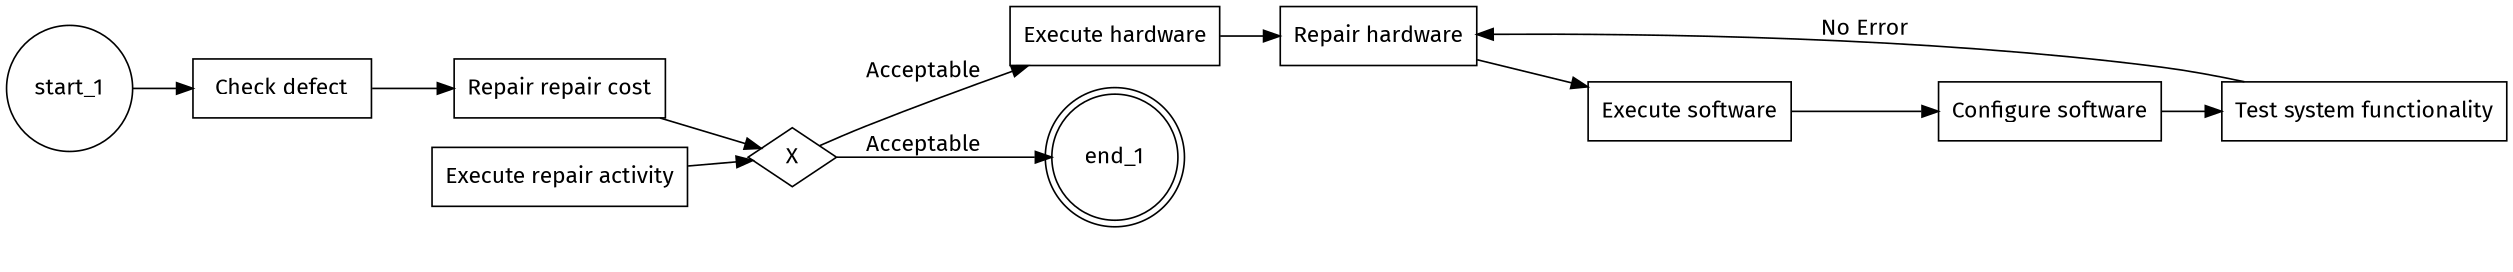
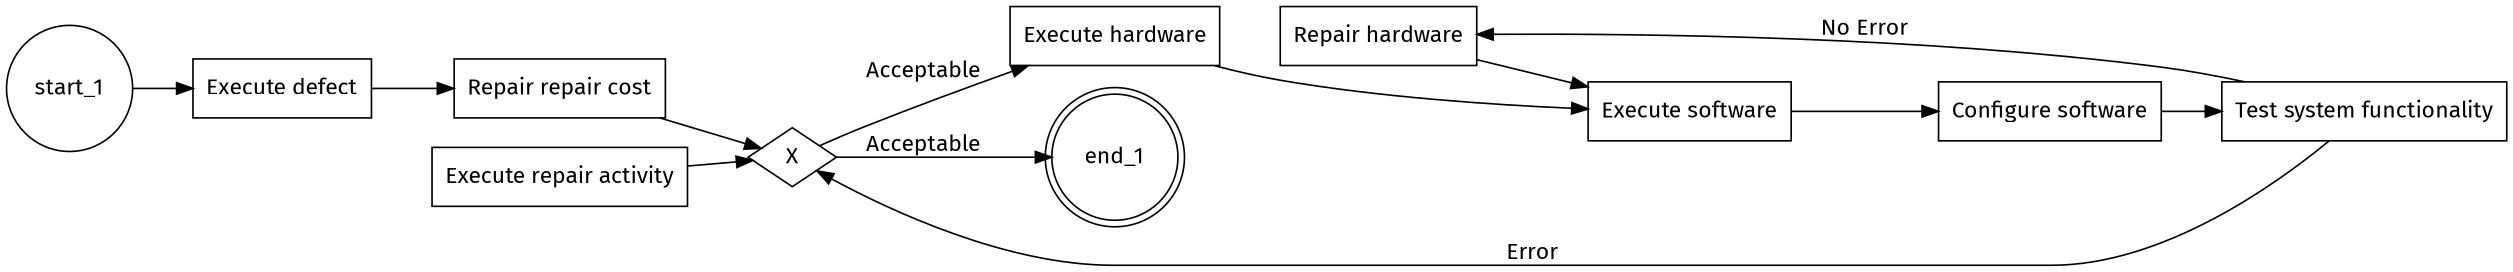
edge "Execute hardware" -> "Repair hardware": now "Execute hardware" -> "Execute software"
node "Check defect": label "Check defect" -> "Execute defect"
edge "Test system functionality" -> "X": added, label "Error"
